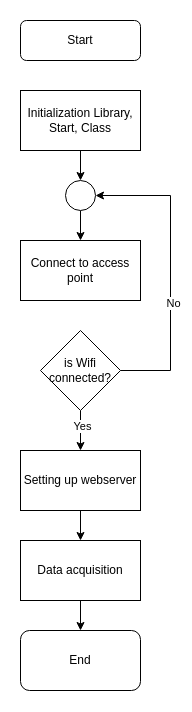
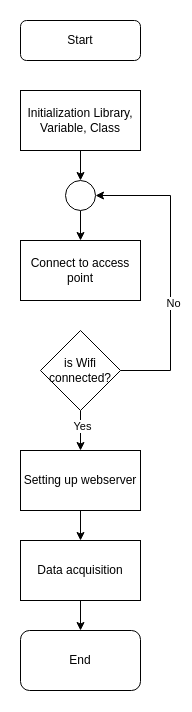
node "Initialization Library, Start, Class": label "Initialization Library, Start, Class" -> "Initialization Library, Variable, Class"
